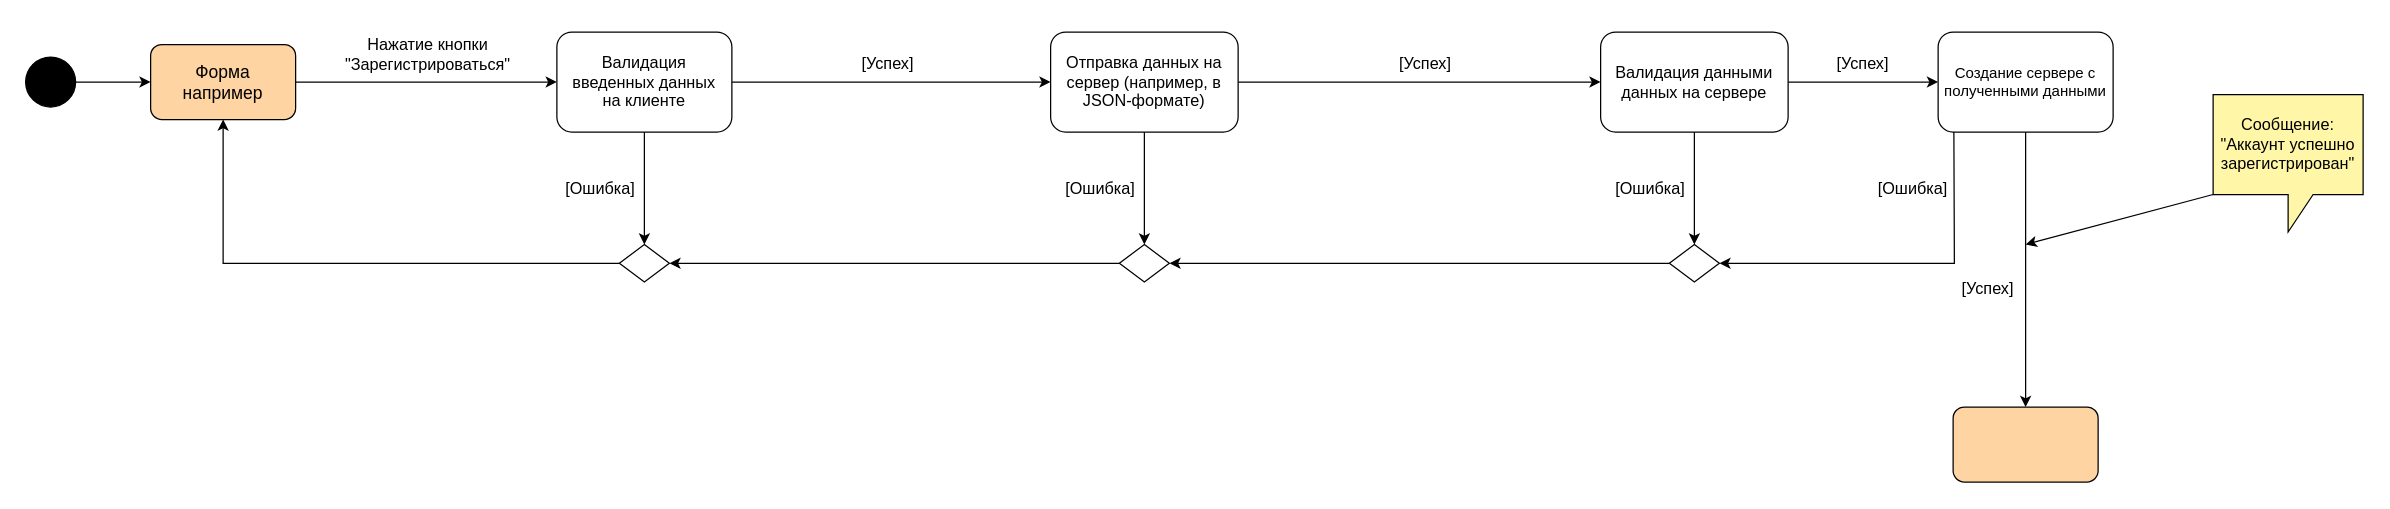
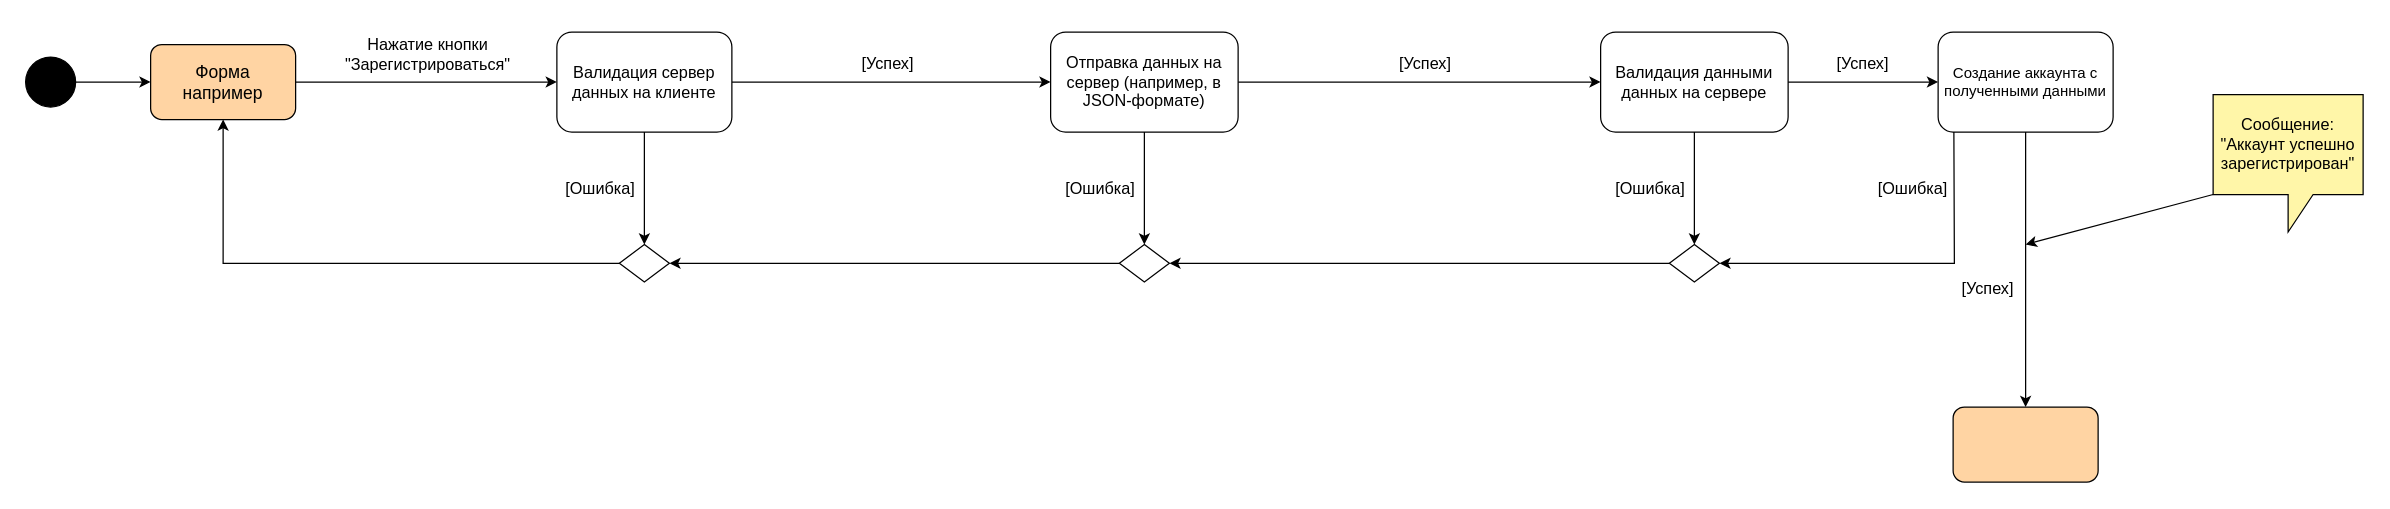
node "Валидация введенных данных на клиенте": label "Валидация введенных данных на клиенте" -> "Валидация сервер данных на клиенте"
node "Создание сервере с полученными данными": label "Создание сервере с полученными данными" -> "Создание аккаунта с полученными данными"
